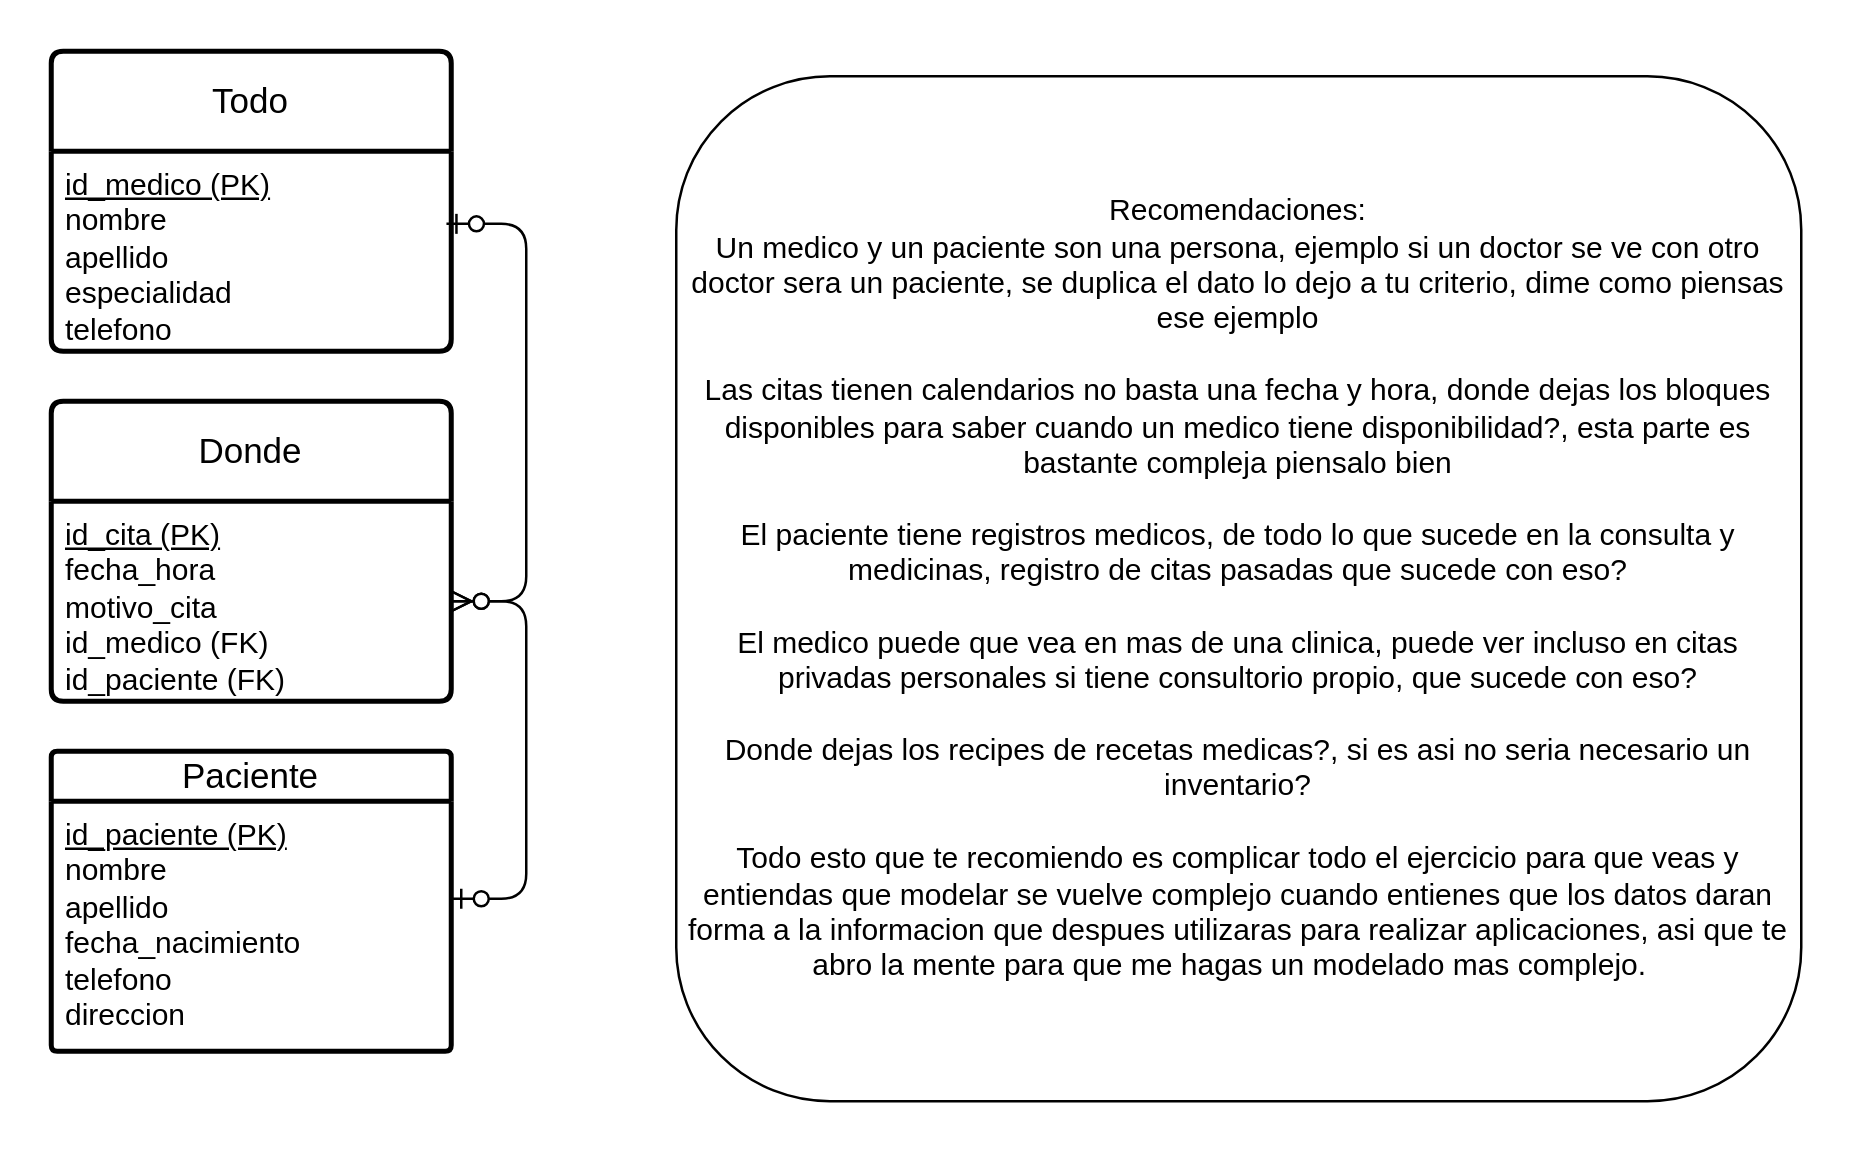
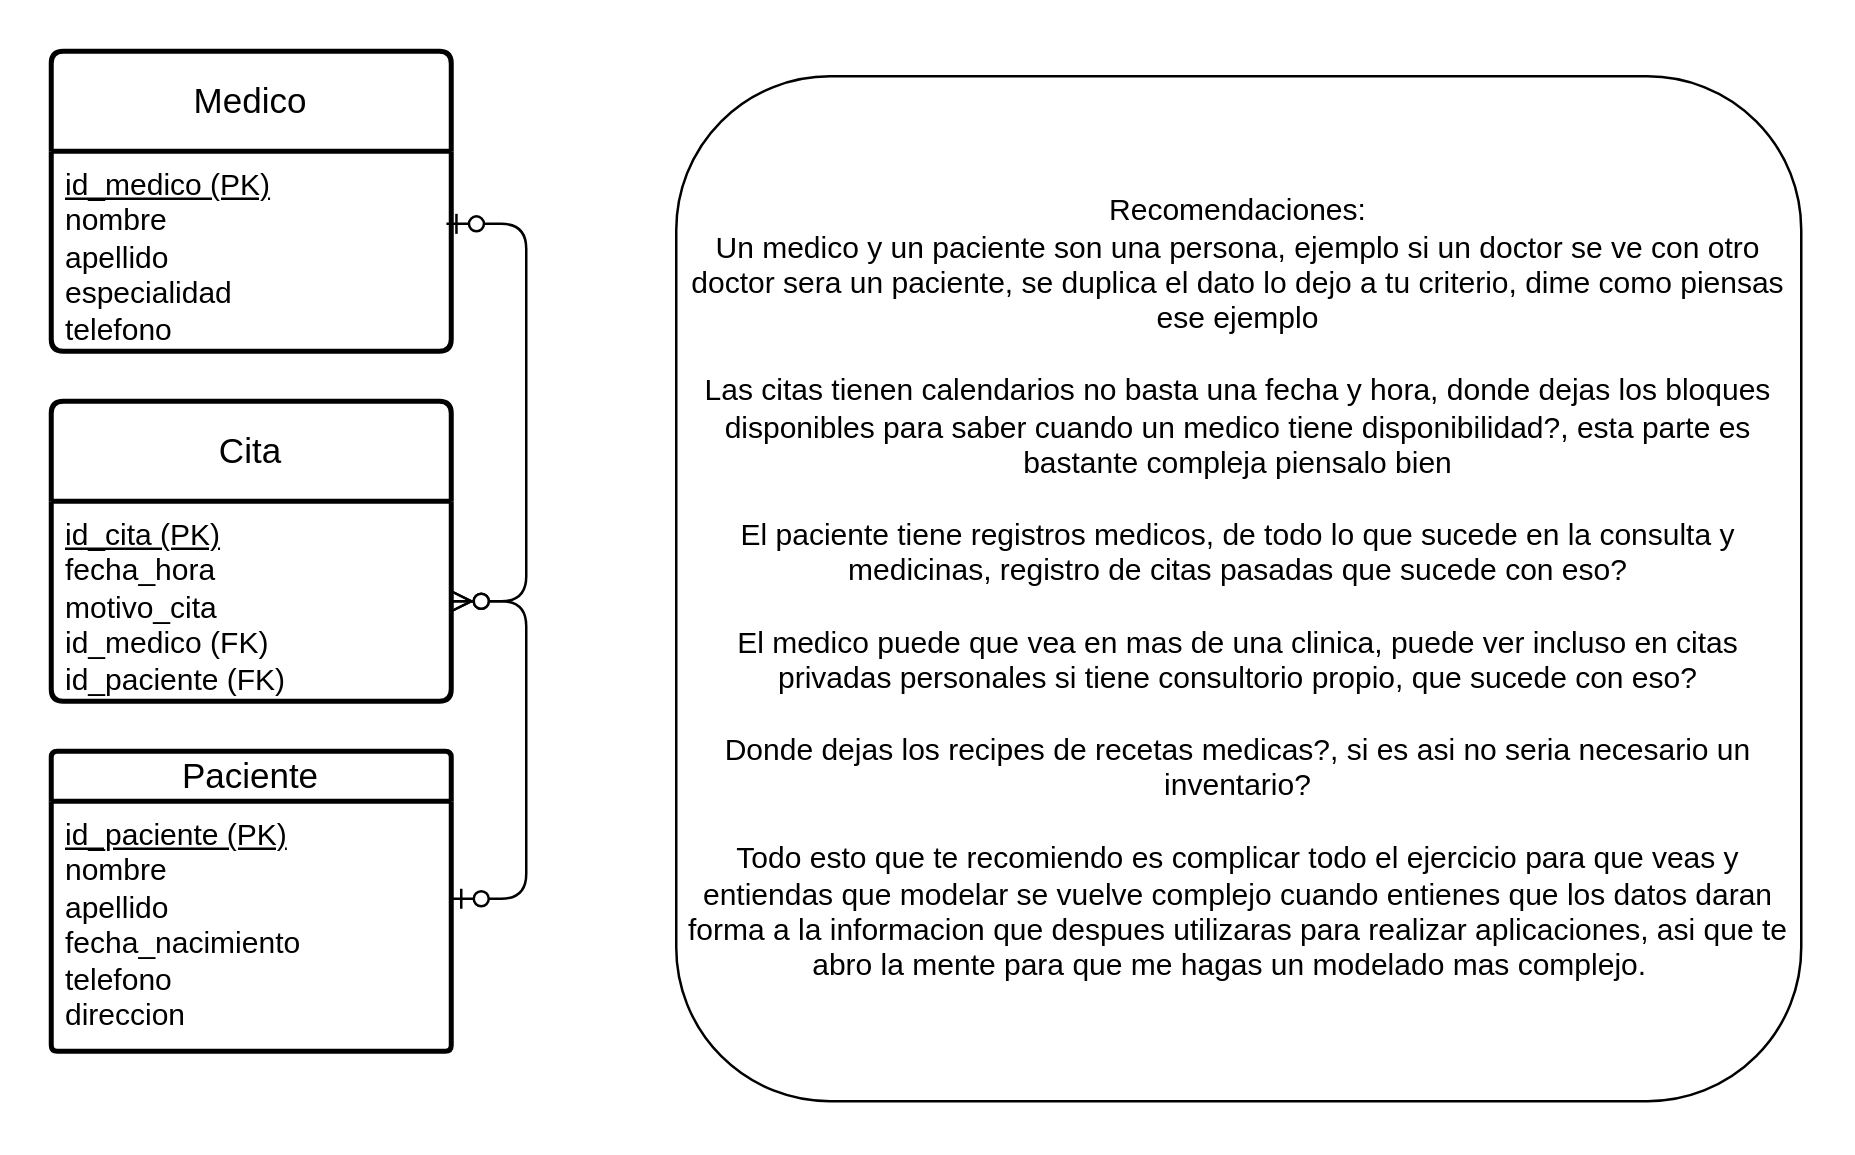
node "Todo": label "Todo" -> "Medico"
node "Donde": label "Donde" -> "Cita"
